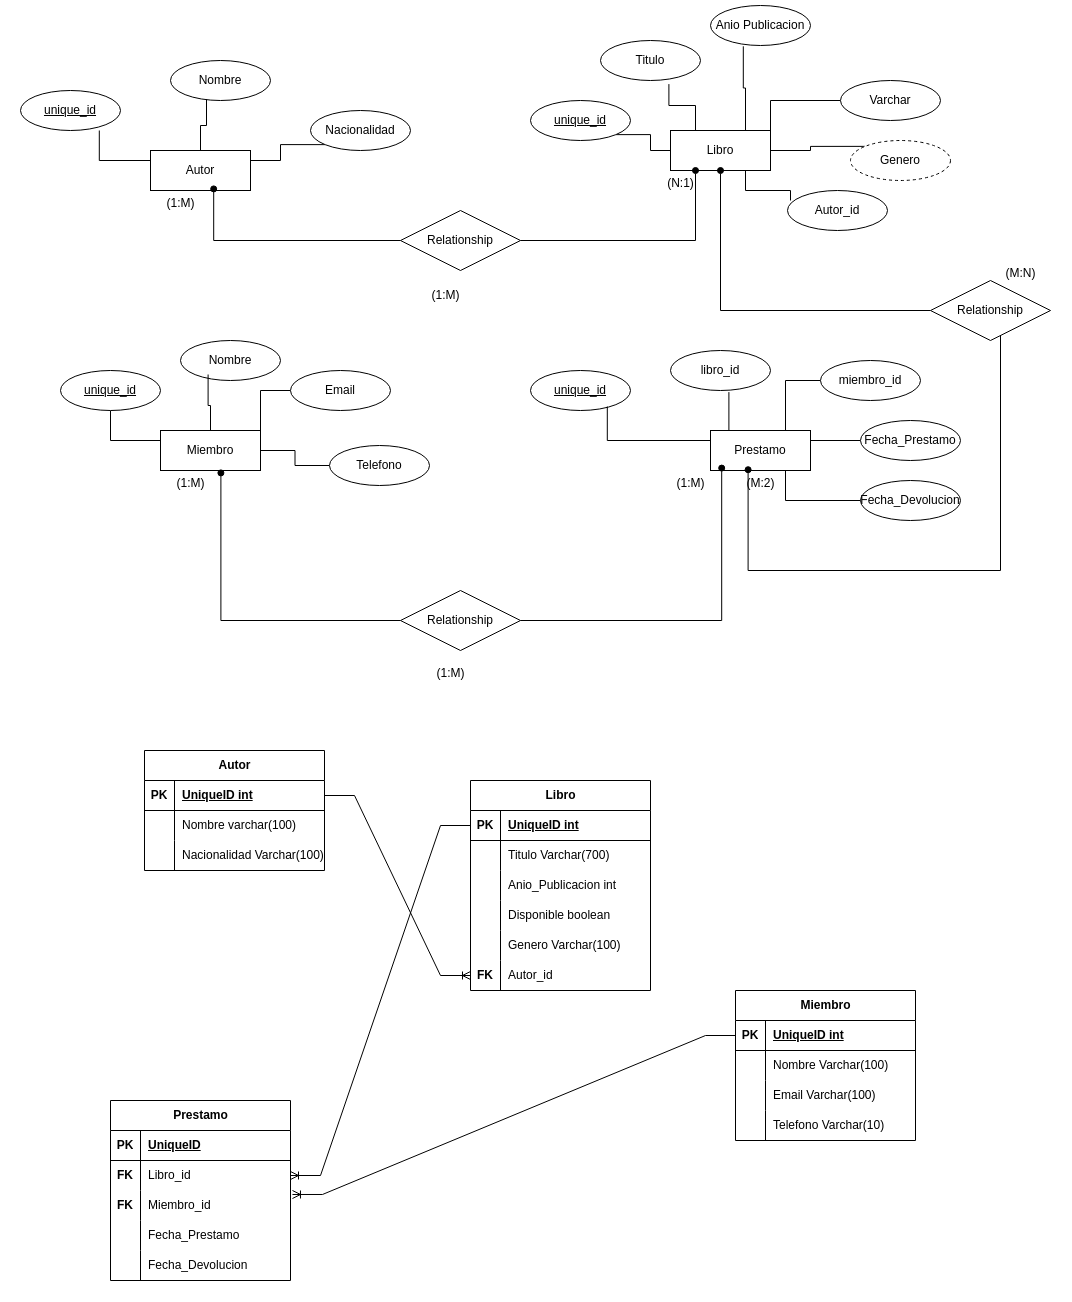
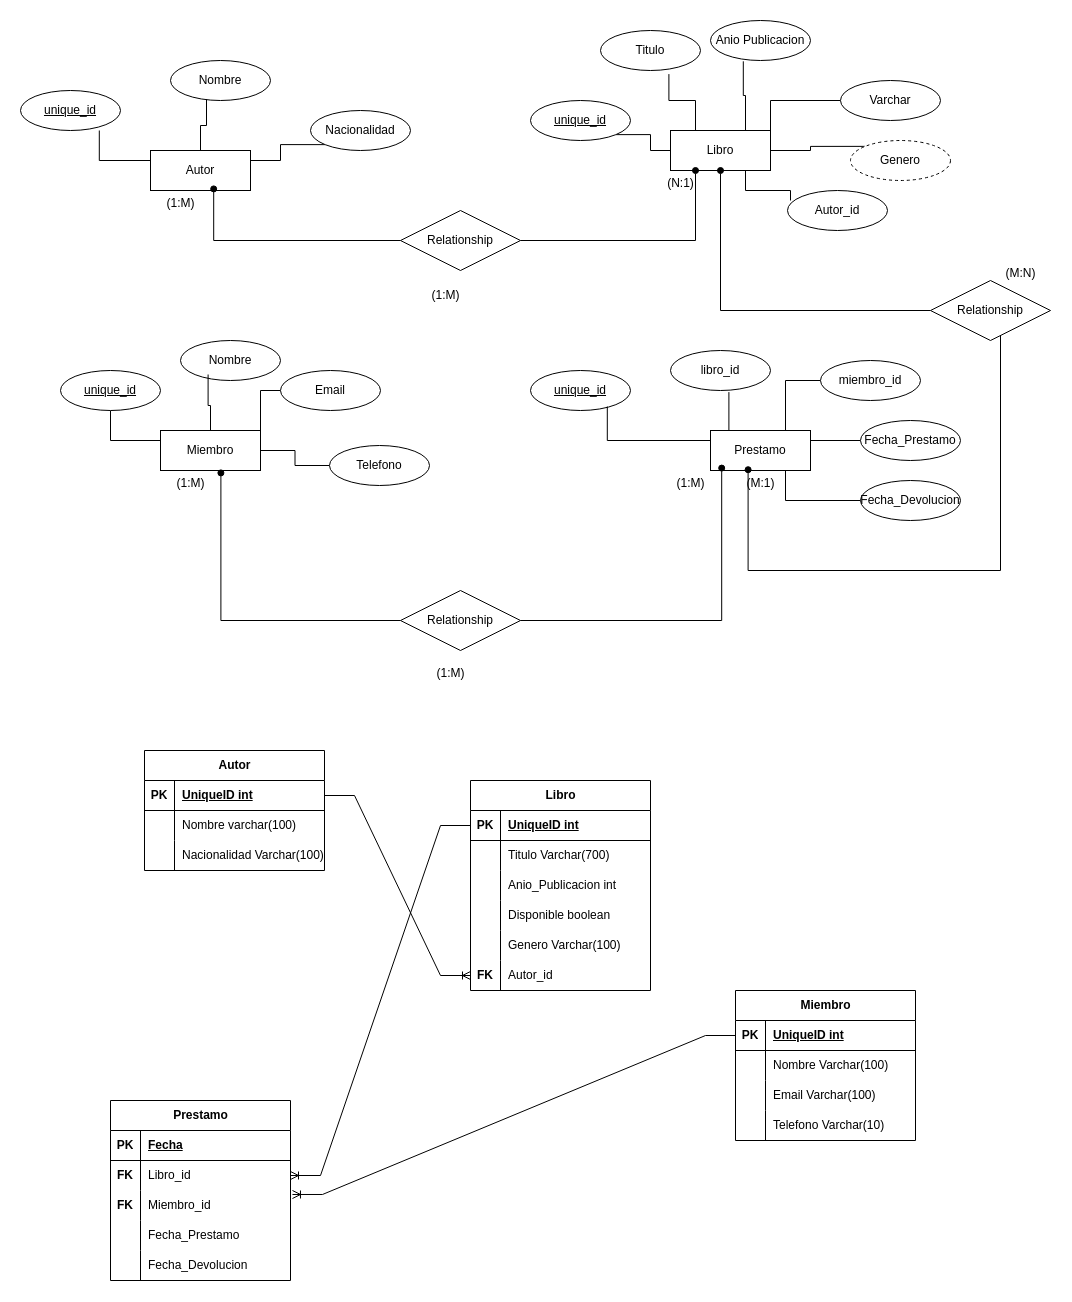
node "Anio Publicacion": moved (761, 26) -> (761, 41)
node "Titulo": moved (651, 61) -> (651, 51)
node "Email": moved (341, 391) -> (331, 391)
node "(M:2)": label "(M:2)" -> "(M:1)"
node "UniqueID": label "UniqueID" -> "Fecha"
